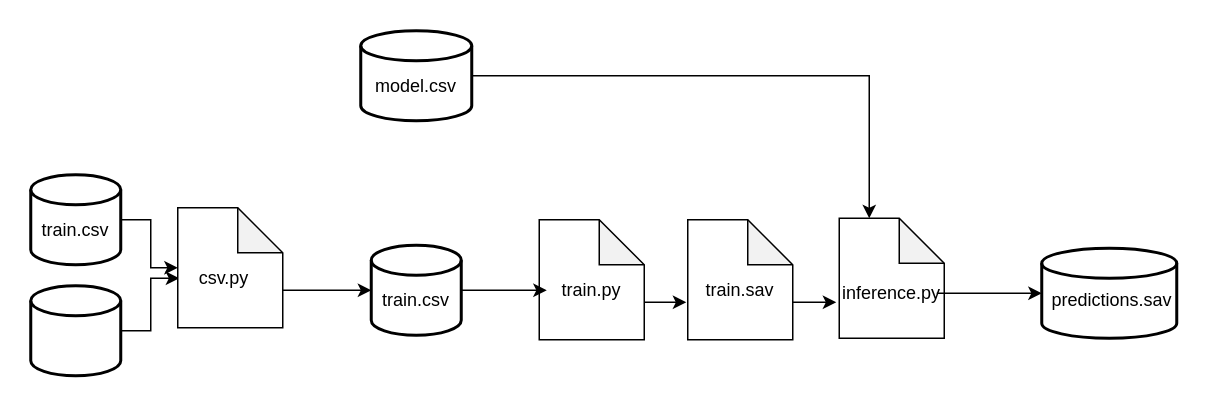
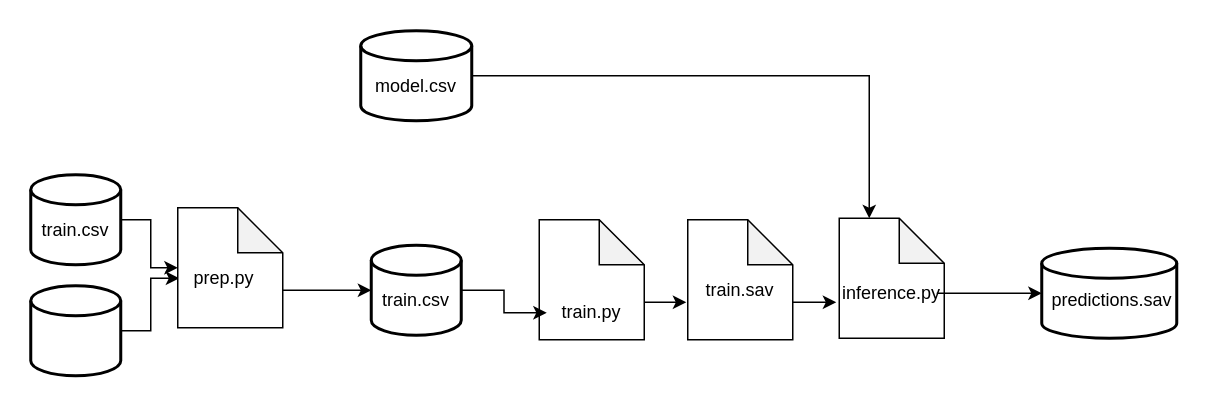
node "csv.py": label "csv.py" -> "prep.py"
node "train.py": moved (592, 290) -> (592, 313)
